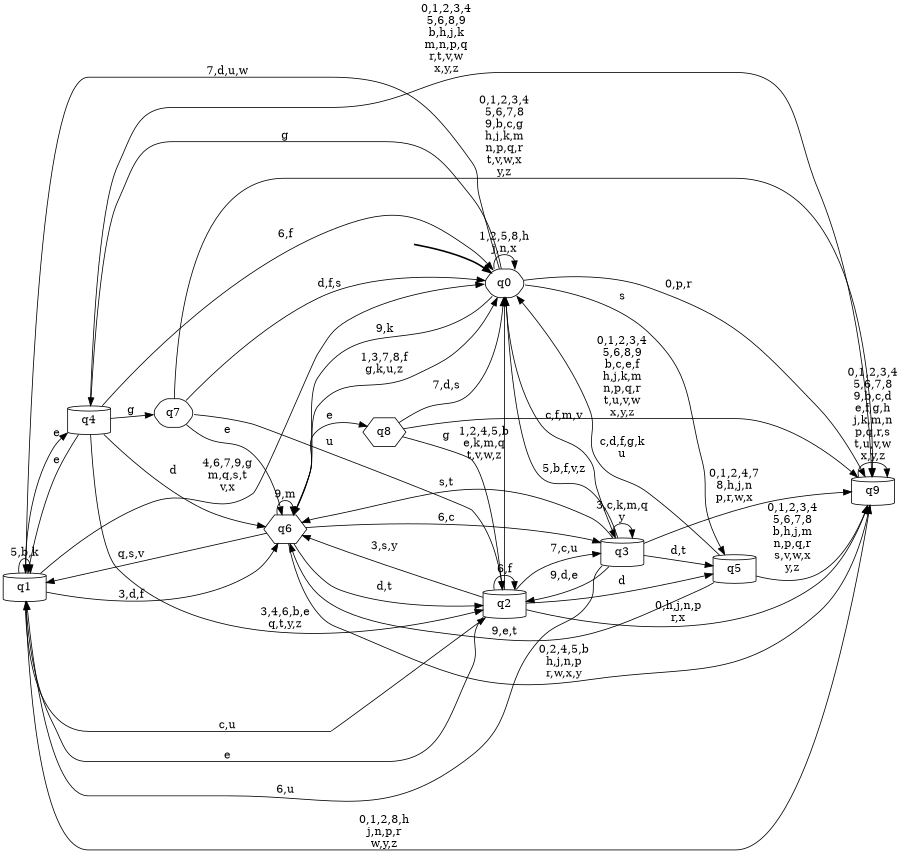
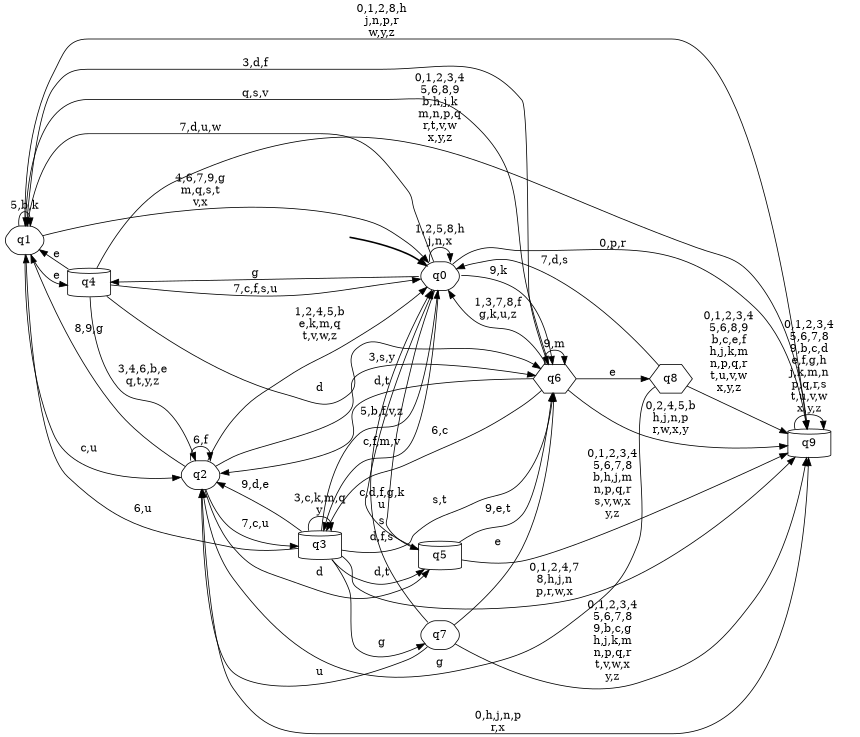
edge "q4" -> "q0": label "6,f" -> "7,c,f,s,u"
edge "q4" -> "q7": now "q3" -> "q7"
node "q1": shape cylinder -> hexagon
node "q2": shape cylinder -> hexagon
edge "q2" -> "q1": label "e" -> "8,9,g"
